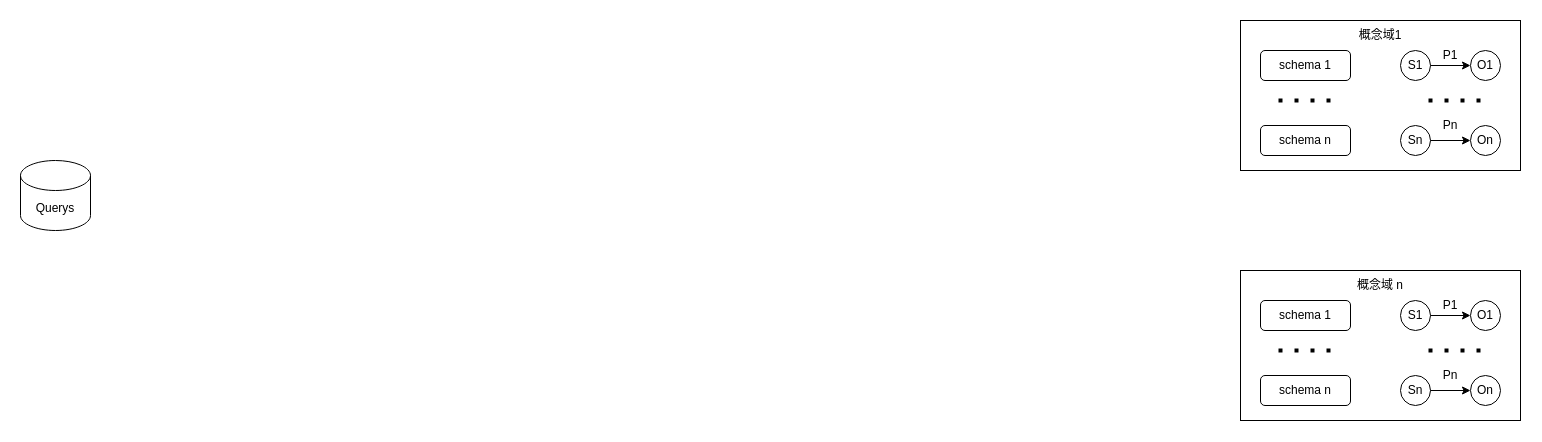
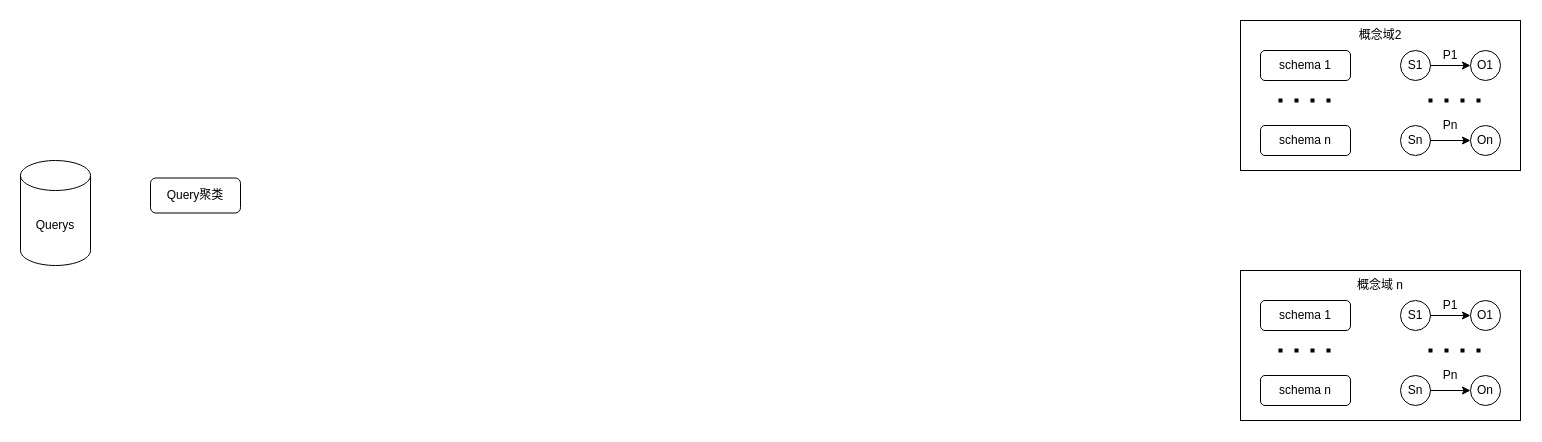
node "概念域1": label "概念域1" -> "概念域2"
node "Querys": size 70x70 -> 70x105
node "Query聚类": added
